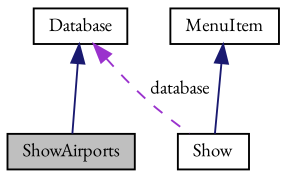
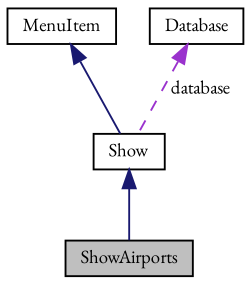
edge "ShowAirports" -> "Database": now "ShowAirports" -> "Show"
